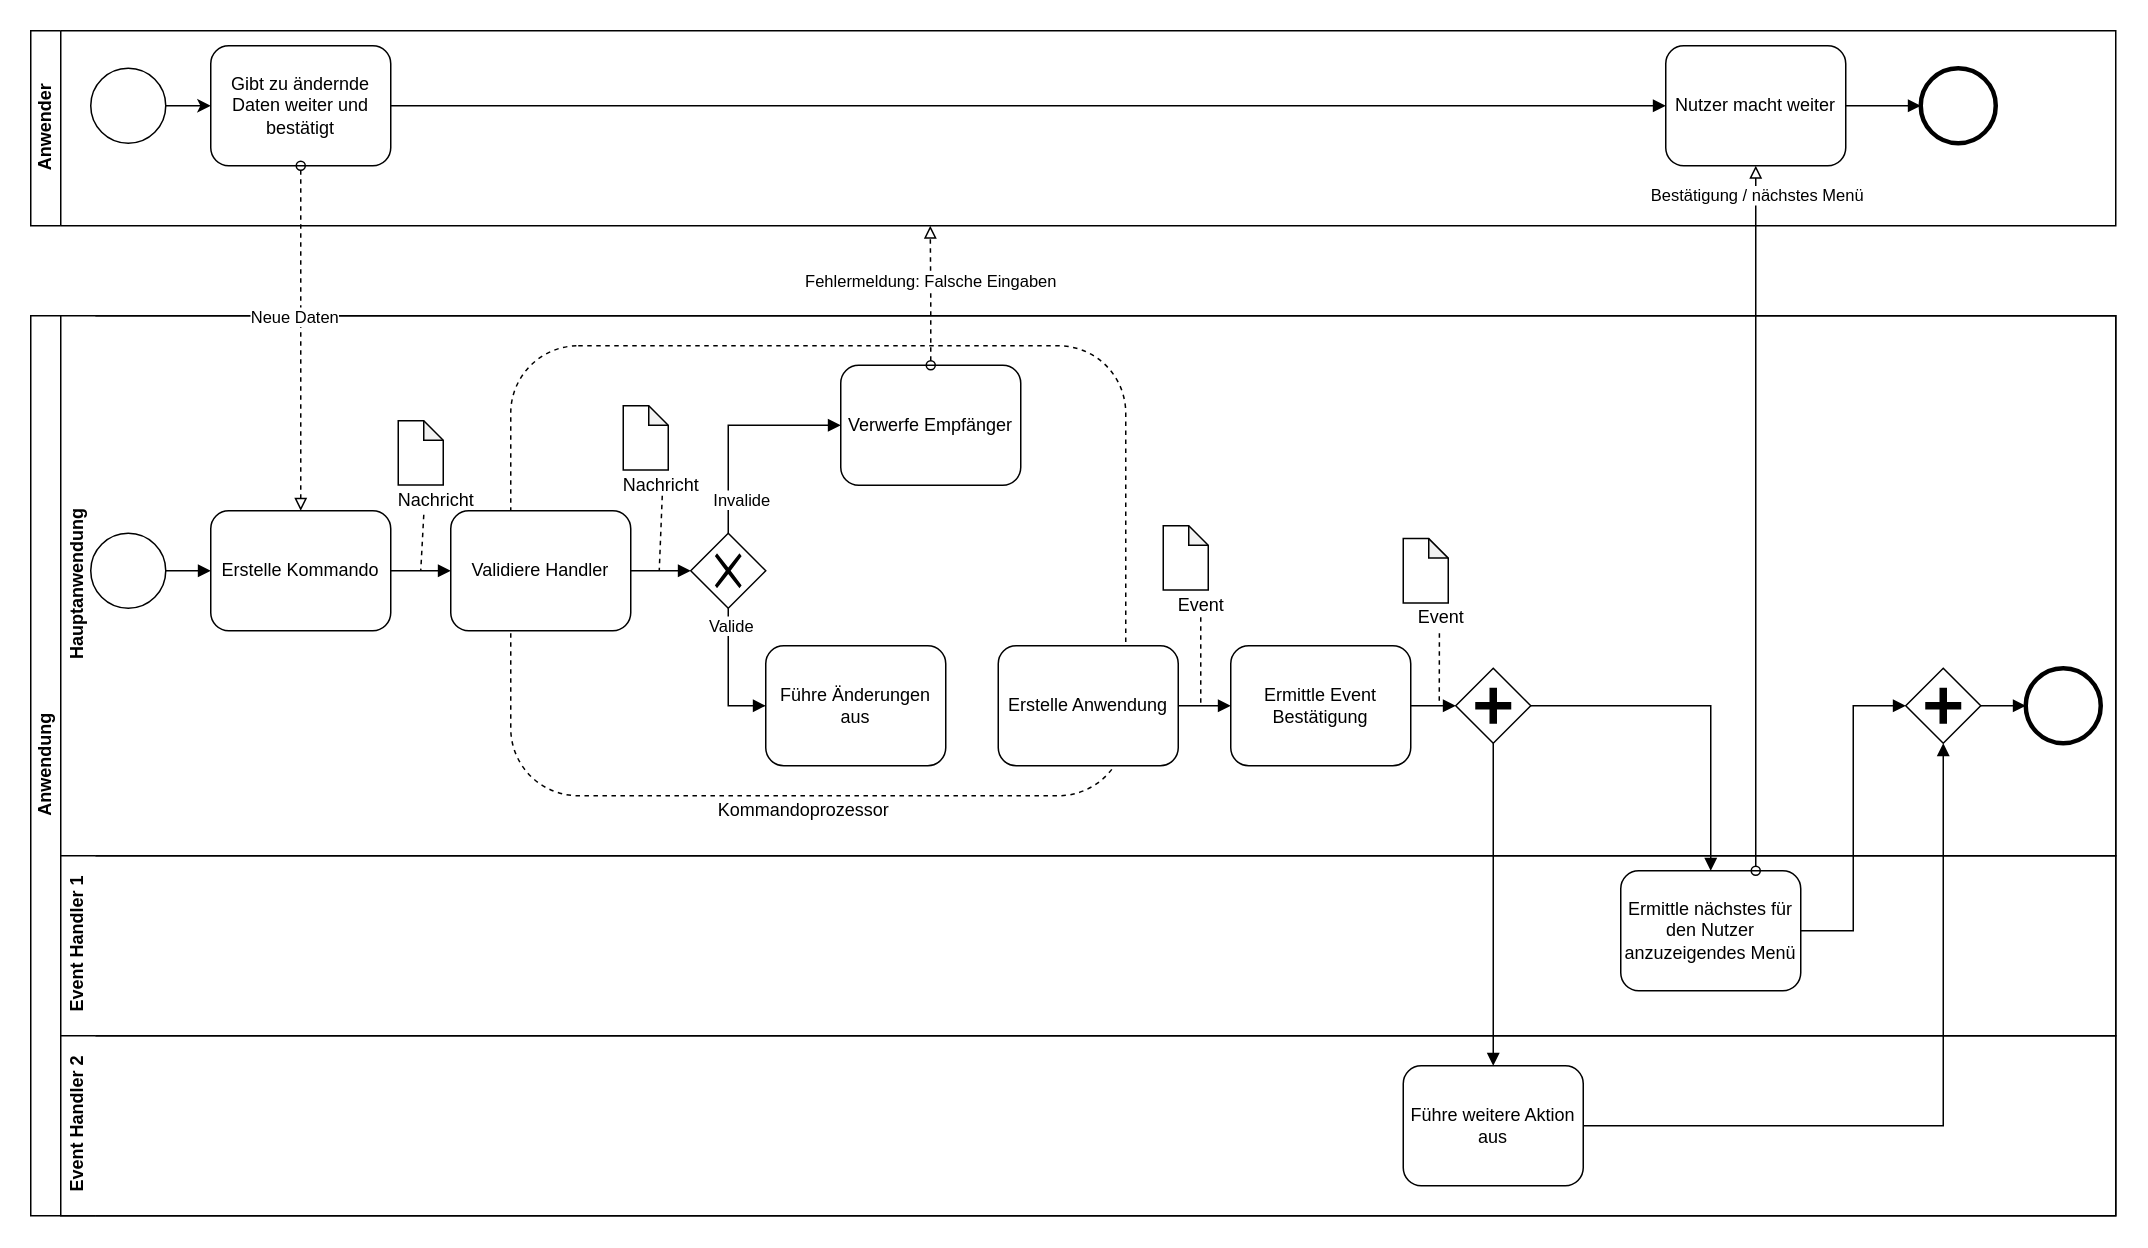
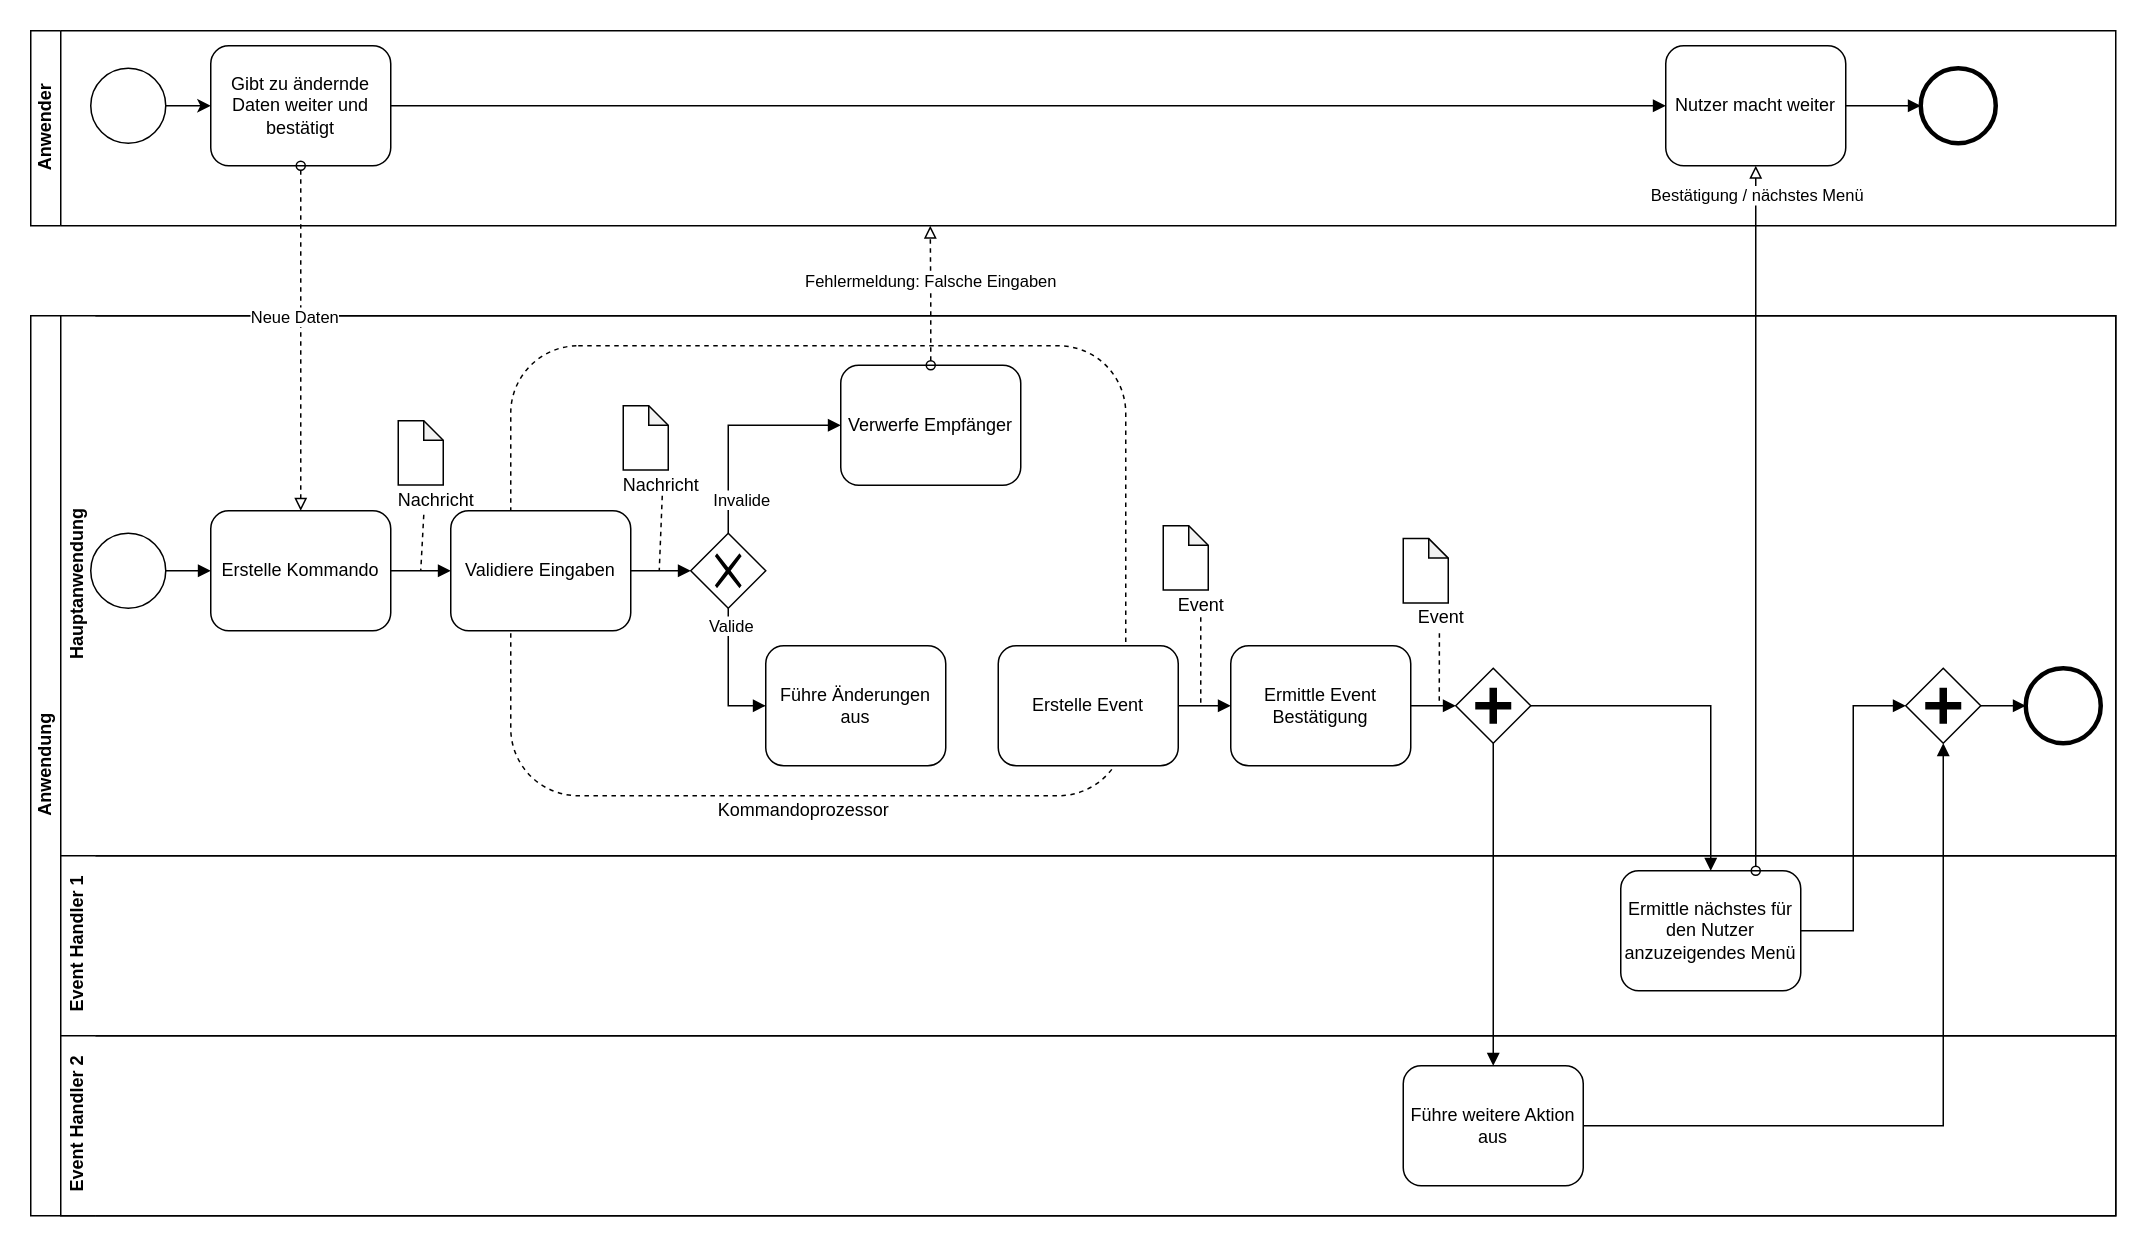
node "Validiere Handler": label "Validiere Handler" -> "Validiere Eingaben"
node "Erstelle Anwendung": label "Erstelle Anwendung" -> "Erstelle Event"
